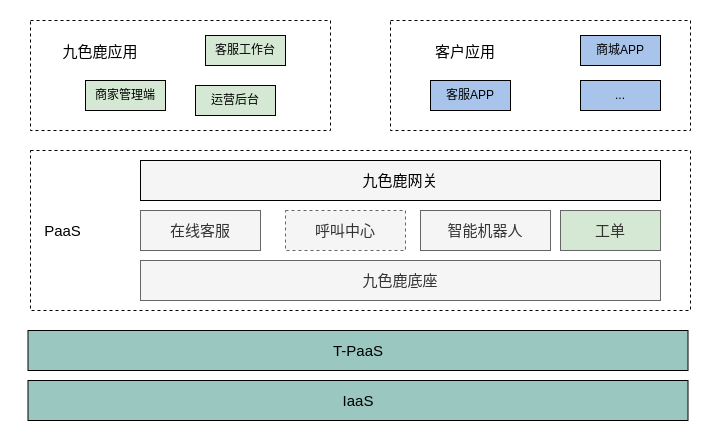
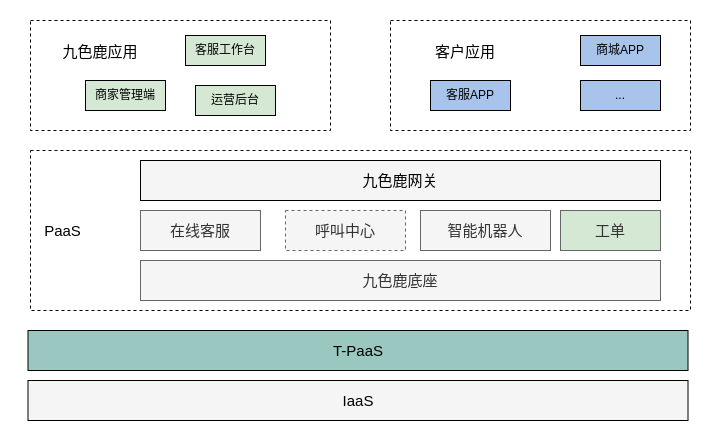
node "客服工作台": moved (246, 51) -> (226, 51)
node "IaaS": fillcolor #9ac7bf -> #f5f5f5
